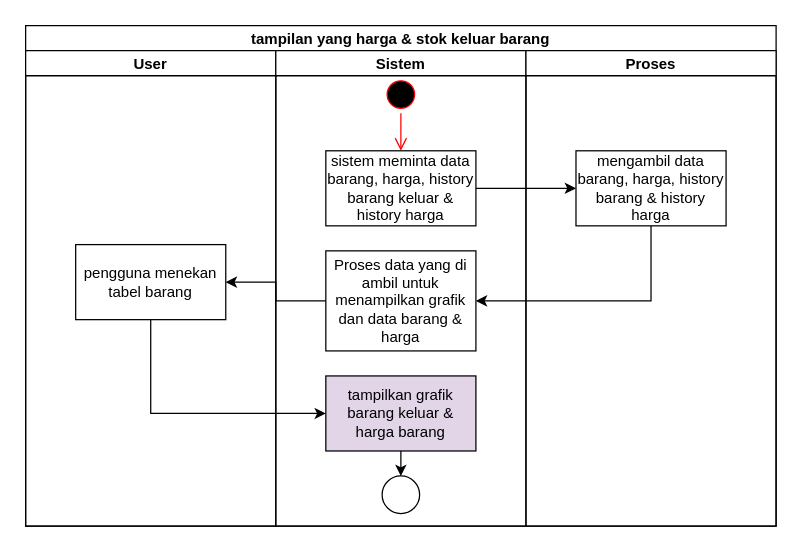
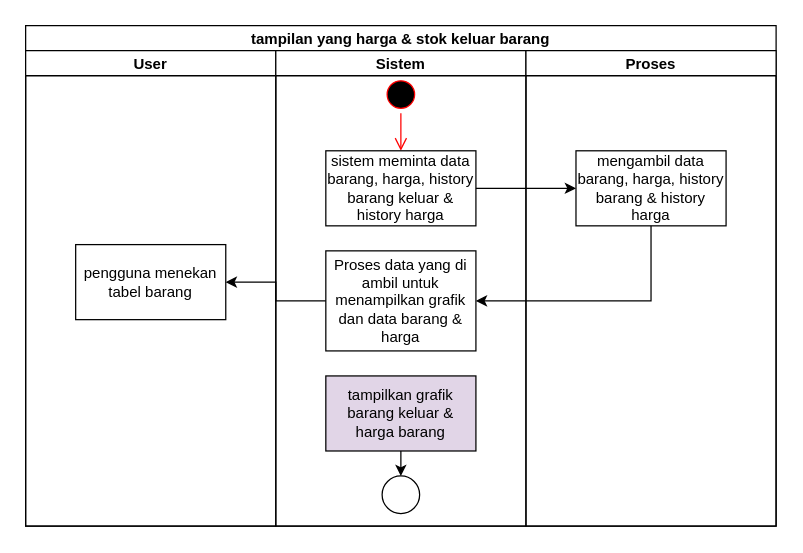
edge "pengguna menekan tabel barang" -> "tampilkan grafik barang keluar & harga barang": removed
